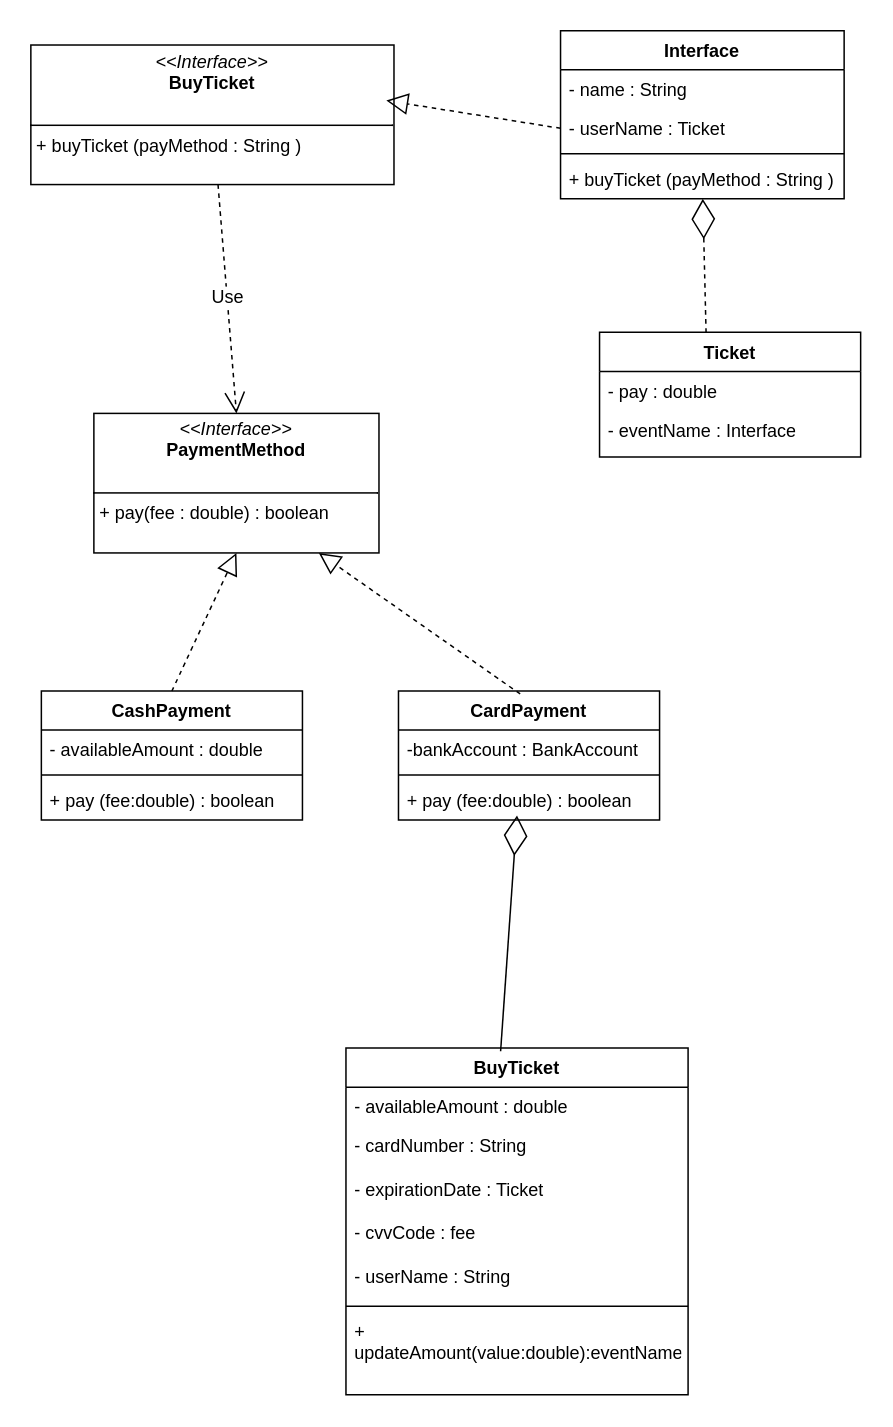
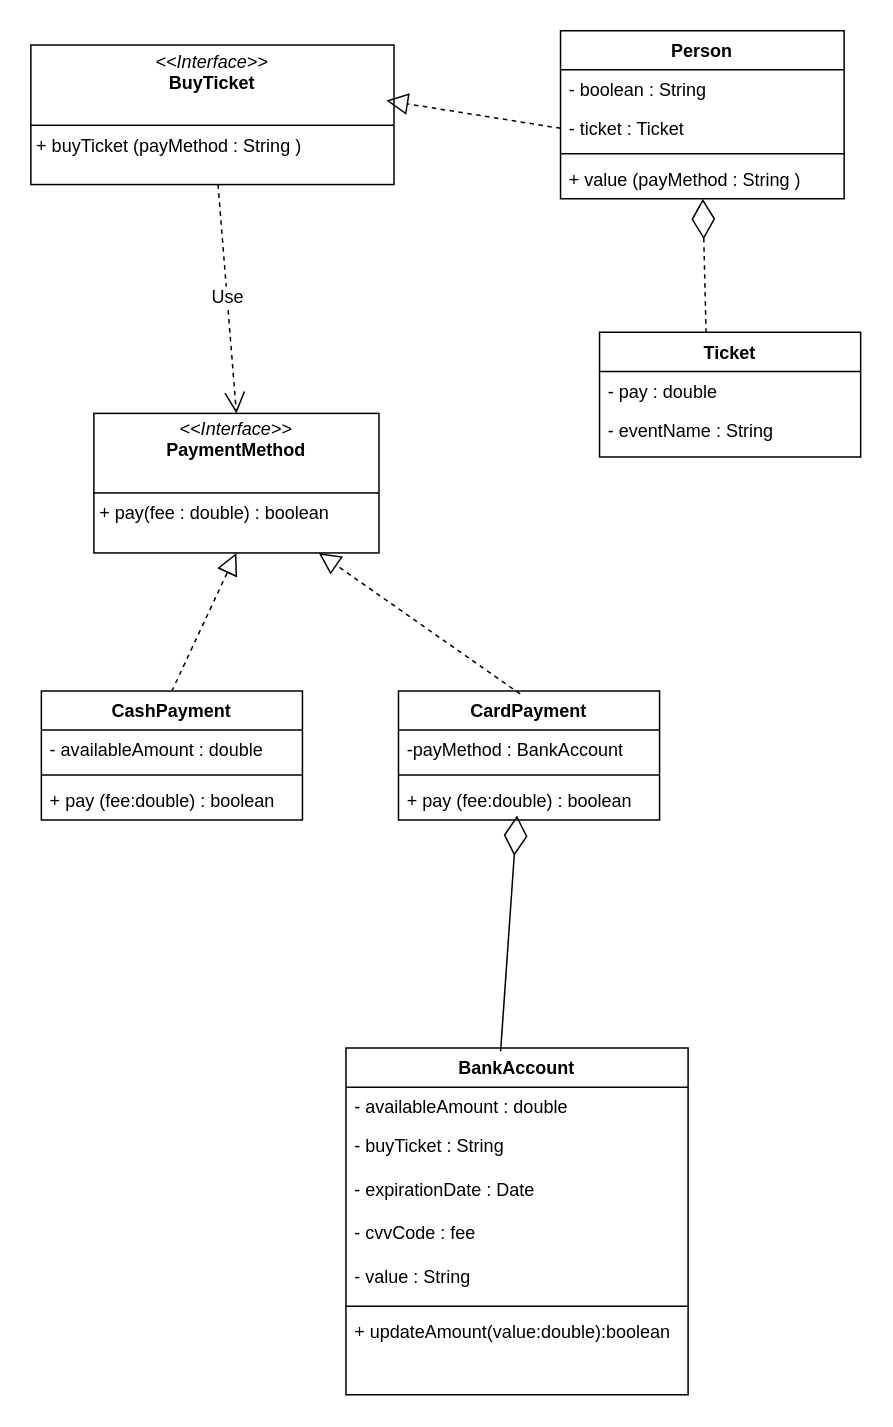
node "Interface": label "Interface" -> "Person"
node "- name : String": label "- name : String" -> "- boolean : String"
node "- userName : Ticket": label "- userName : Ticket" -> "- ticket : Ticket"
node "+ buyTicket (payMethod : String )": label "+ buyTicket (payMethod : String )" -> "+ value (payMethod : String )"
node "- eventName : Interface": label "- eventName : Interface" -> "- eventName : String"
node "-bankAccount : BankAccount": label "-bankAccount : BankAccount" -> "-payMethod : BankAccount"
node "BuyTicket": label "BuyTicket" -> "BankAccount"
node "- cardNumber : String": label "- cardNumber : String" -> "- buyTicket : String"
node "- expirationDate : Ticket": label "- expirationDate : Ticket" -> "- expirationDate : Date"
node "- userName : String": label "- userName : String" -> "- value : String"
node "+ updateAmount(value:double):eventName": label "+ updateAmount(value:double):eventName" -> "+ updateAmount(value:double):boolean"
